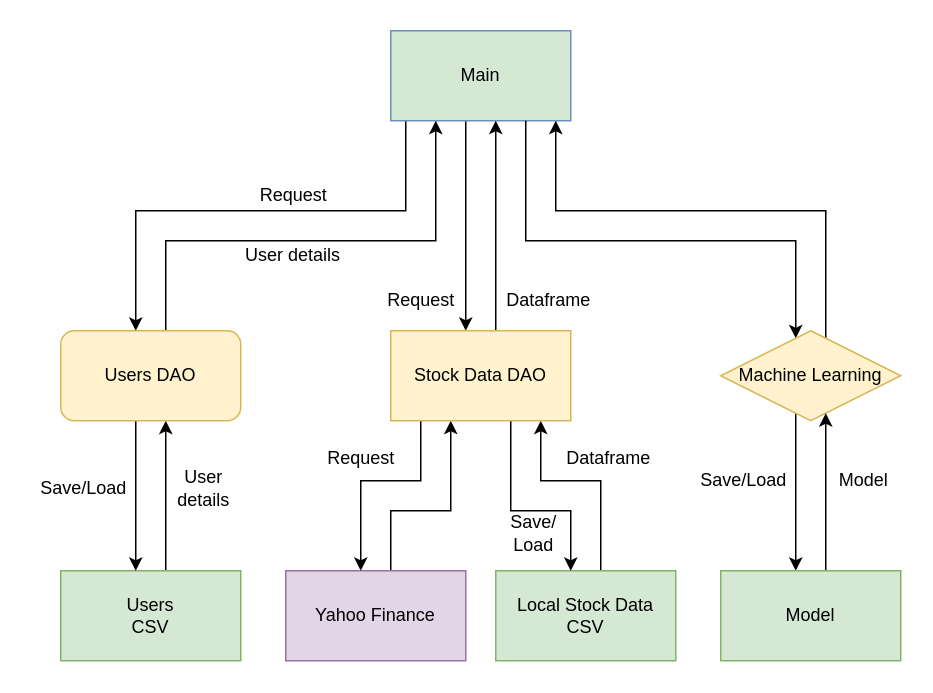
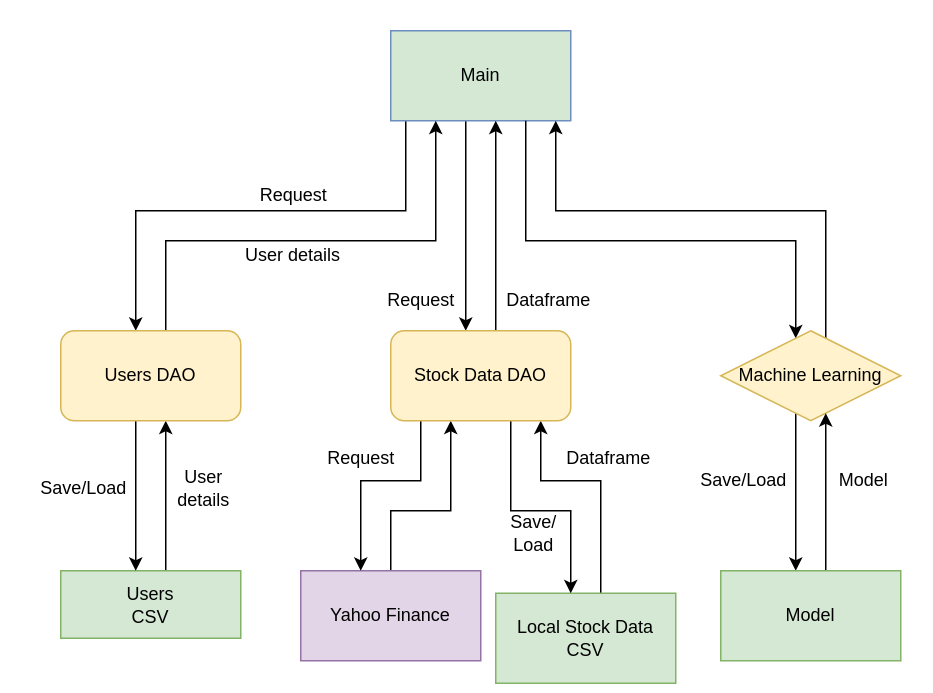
node "Stock Data DAO": shape rectangle -> rounded rectangle
node "Users CSV": size 180x90 -> 180x68
node "Yahoo Finance": moved (376, 616) -> (391, 616)
node "Local Stock Data CSV": moved (586, 616) -> (586, 638)
